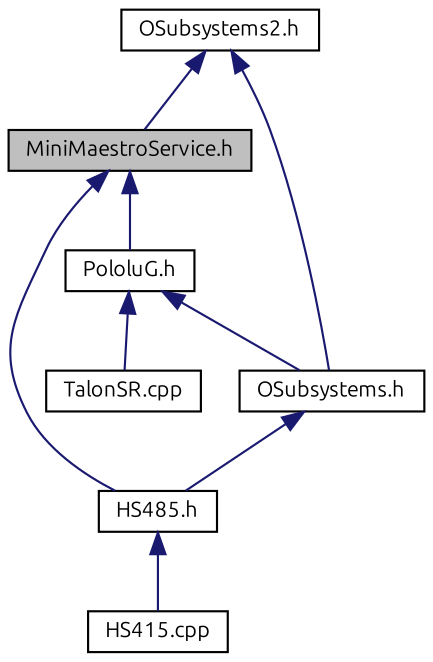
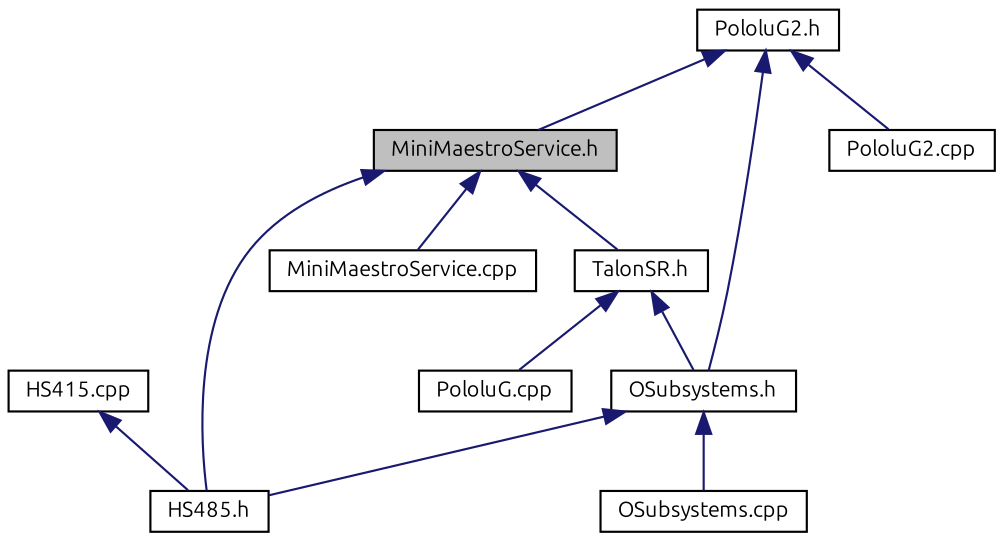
node "OSubsystems2.h": label "OSubsystems2.h" -> "PololuG2.h"
node "PololuG2.cpp": added
node "PololuG.h": label "PololuG.h" -> "TalonSR.h"
node "MiniMaestroService.cpp": added
node "TalonSR.cpp": label "TalonSR.cpp" -> "PololuG.cpp"
node "OSubsystems.cpp": added
edge "HS415.cpp" -> "HS485.h": reversed
